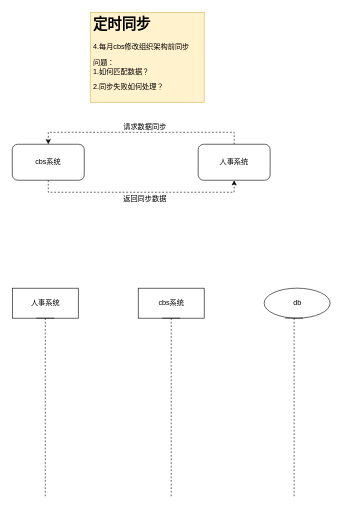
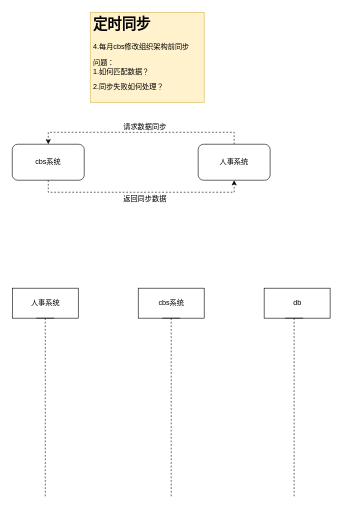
node "db": shape ellipse -> rectangle
